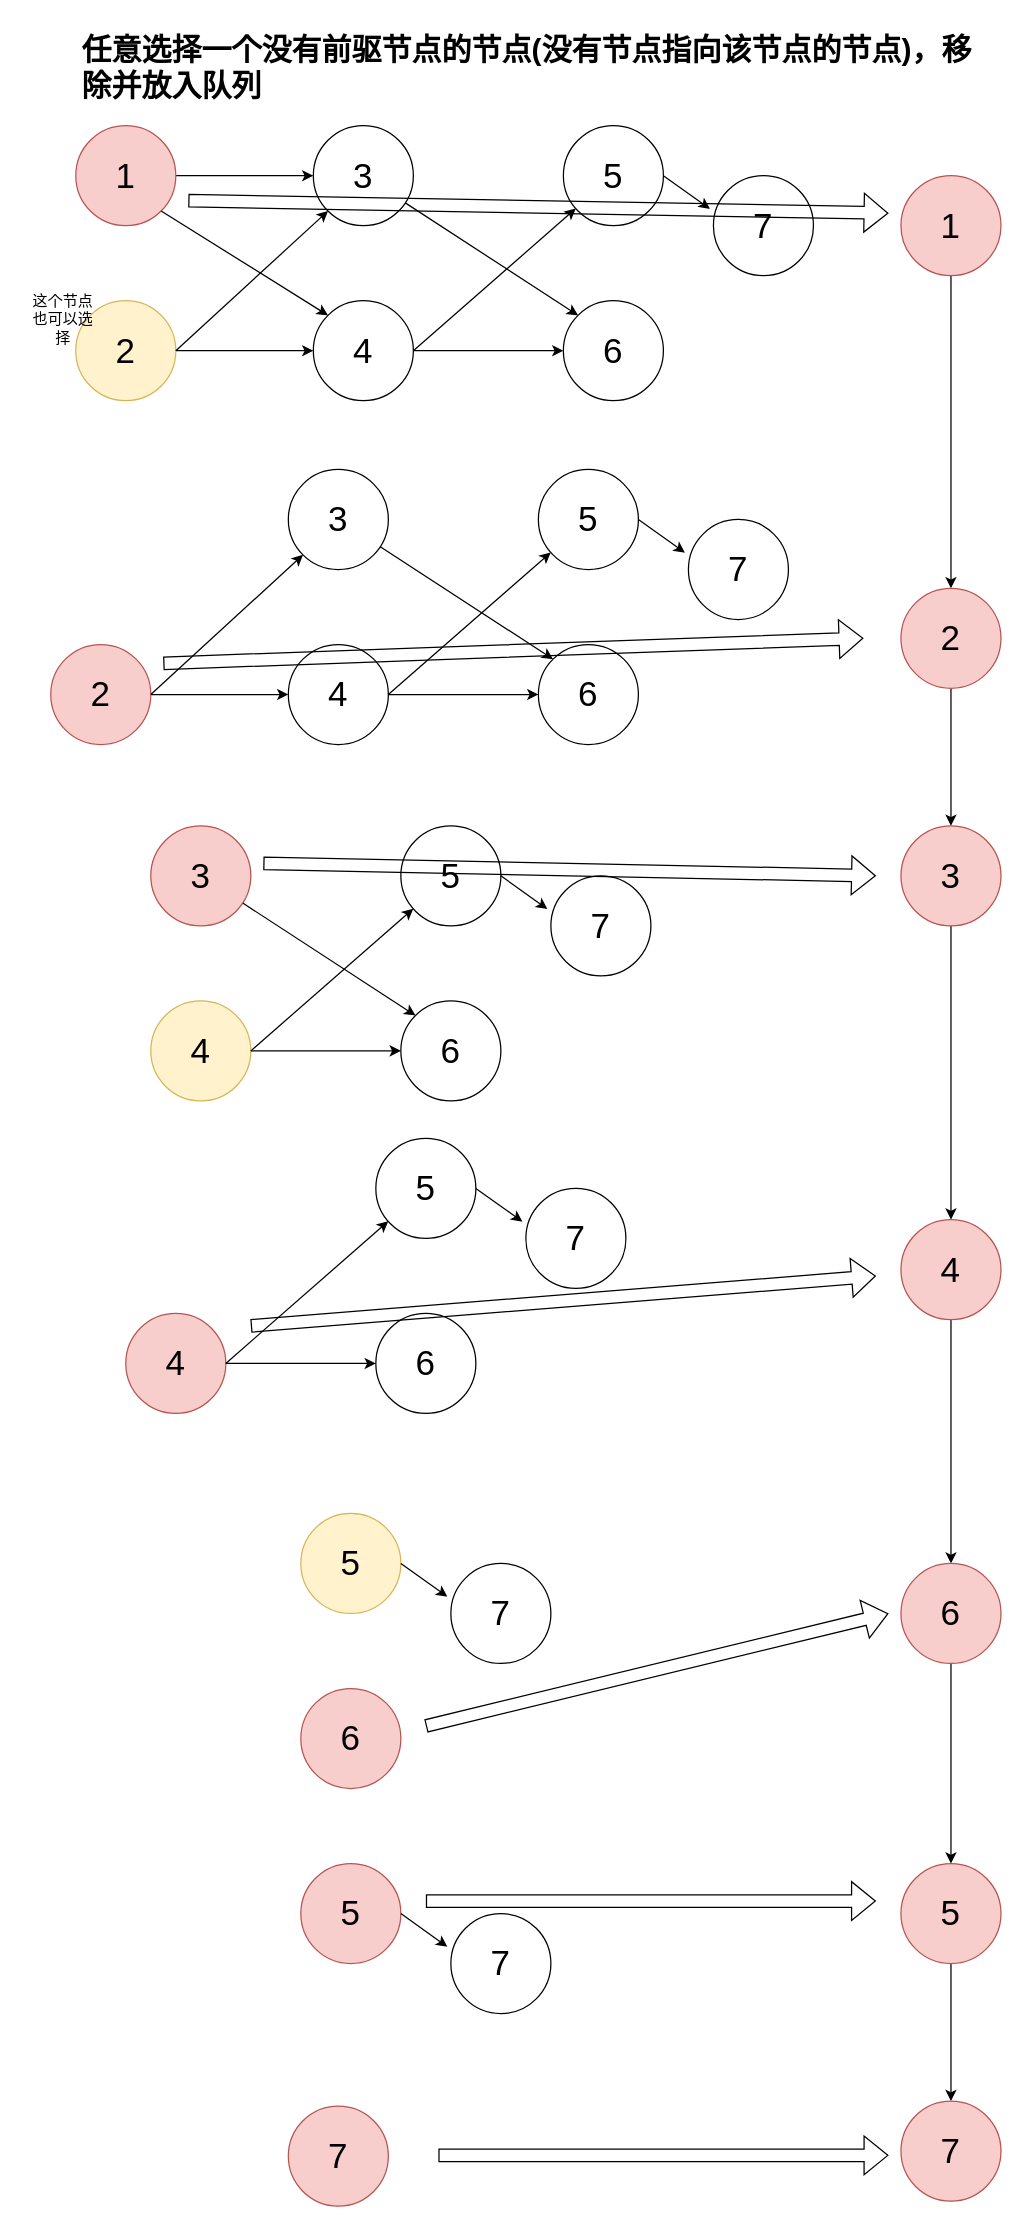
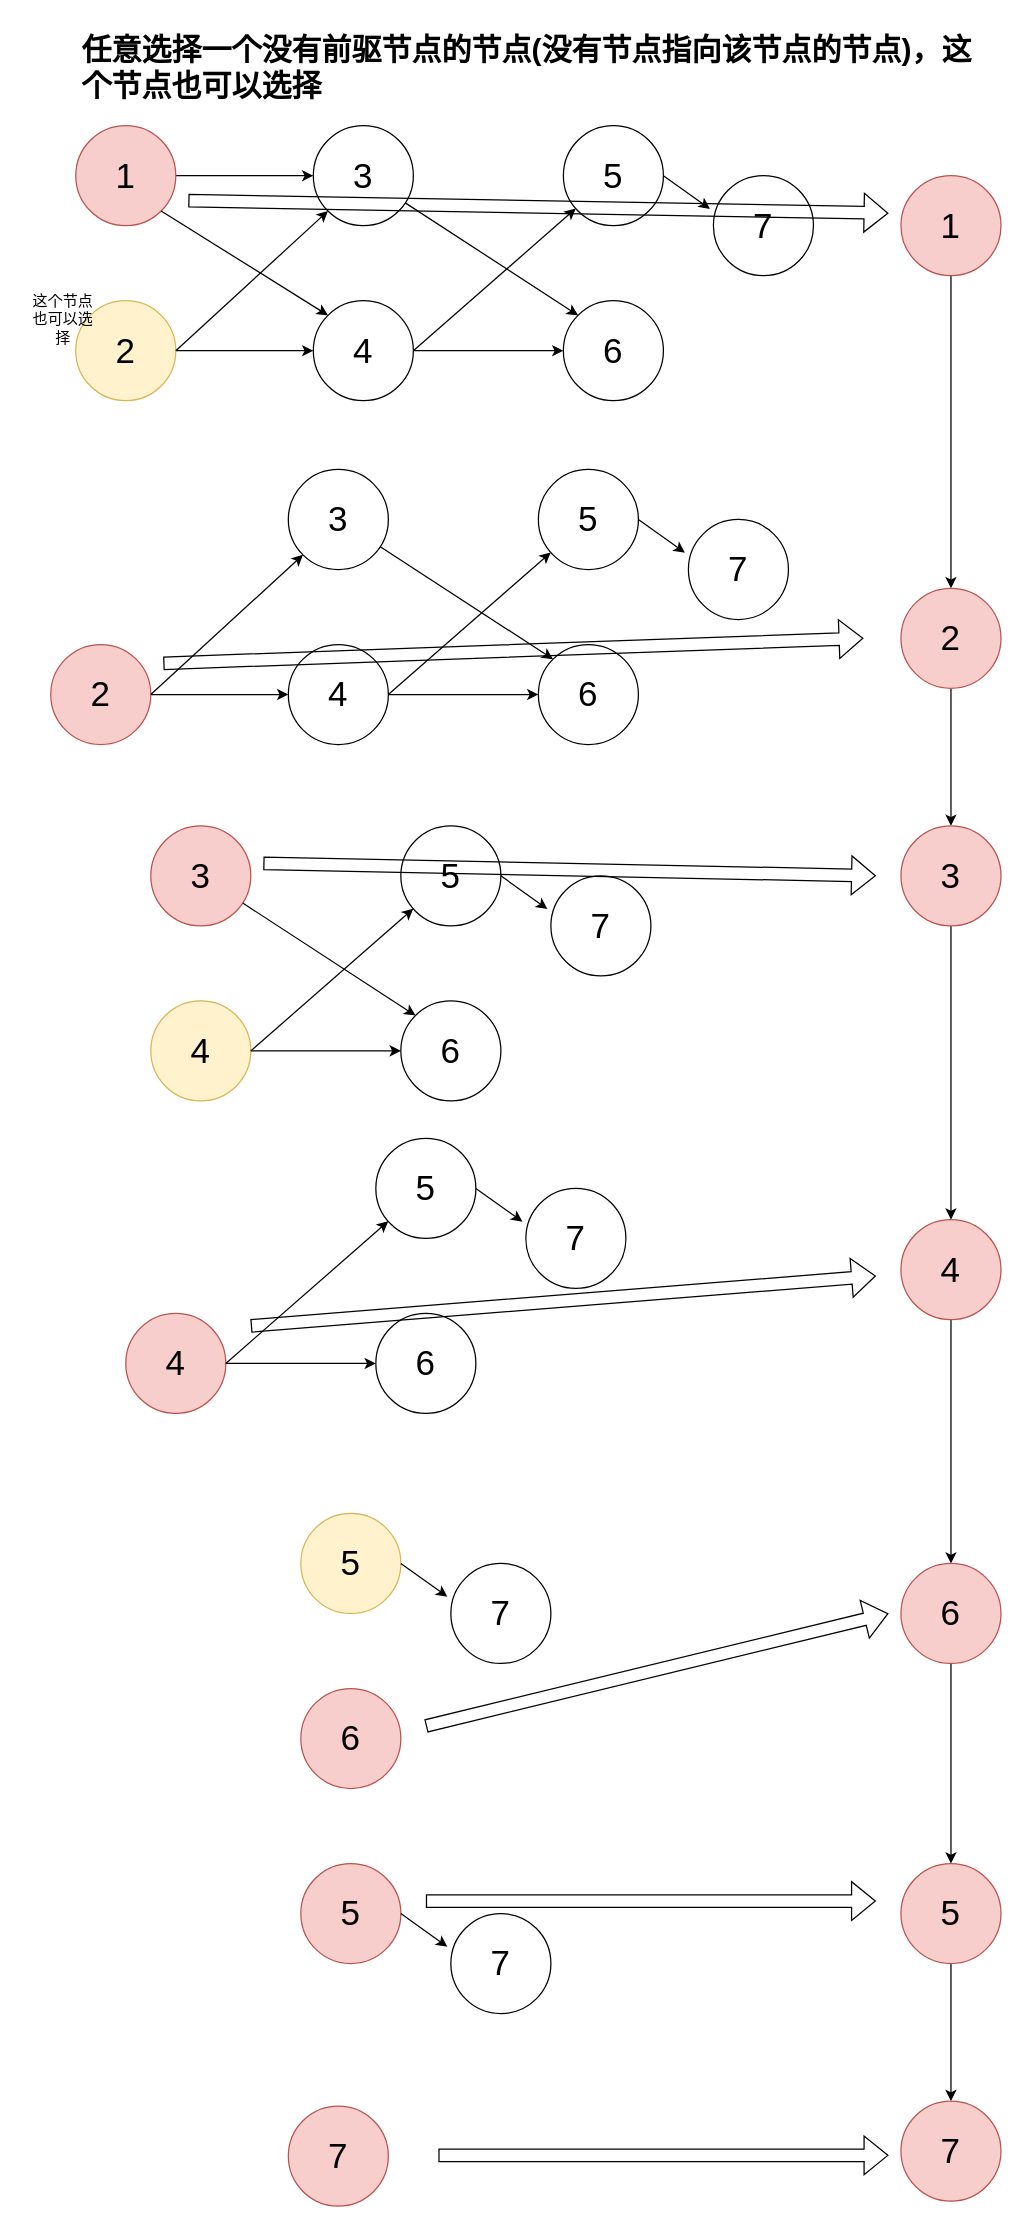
node "任意选择一个没有前驱节点的节点(没有节点指向该节点的节点)，移除并放入队列": label "任意选择一个没有前驱节点的节点(没有节点指向该节点的节点)，移除并放入队列" -> "任意选择一个没有前驱节点的节点(没有节点指向该节点的节点)，这个节点也可以选择"
